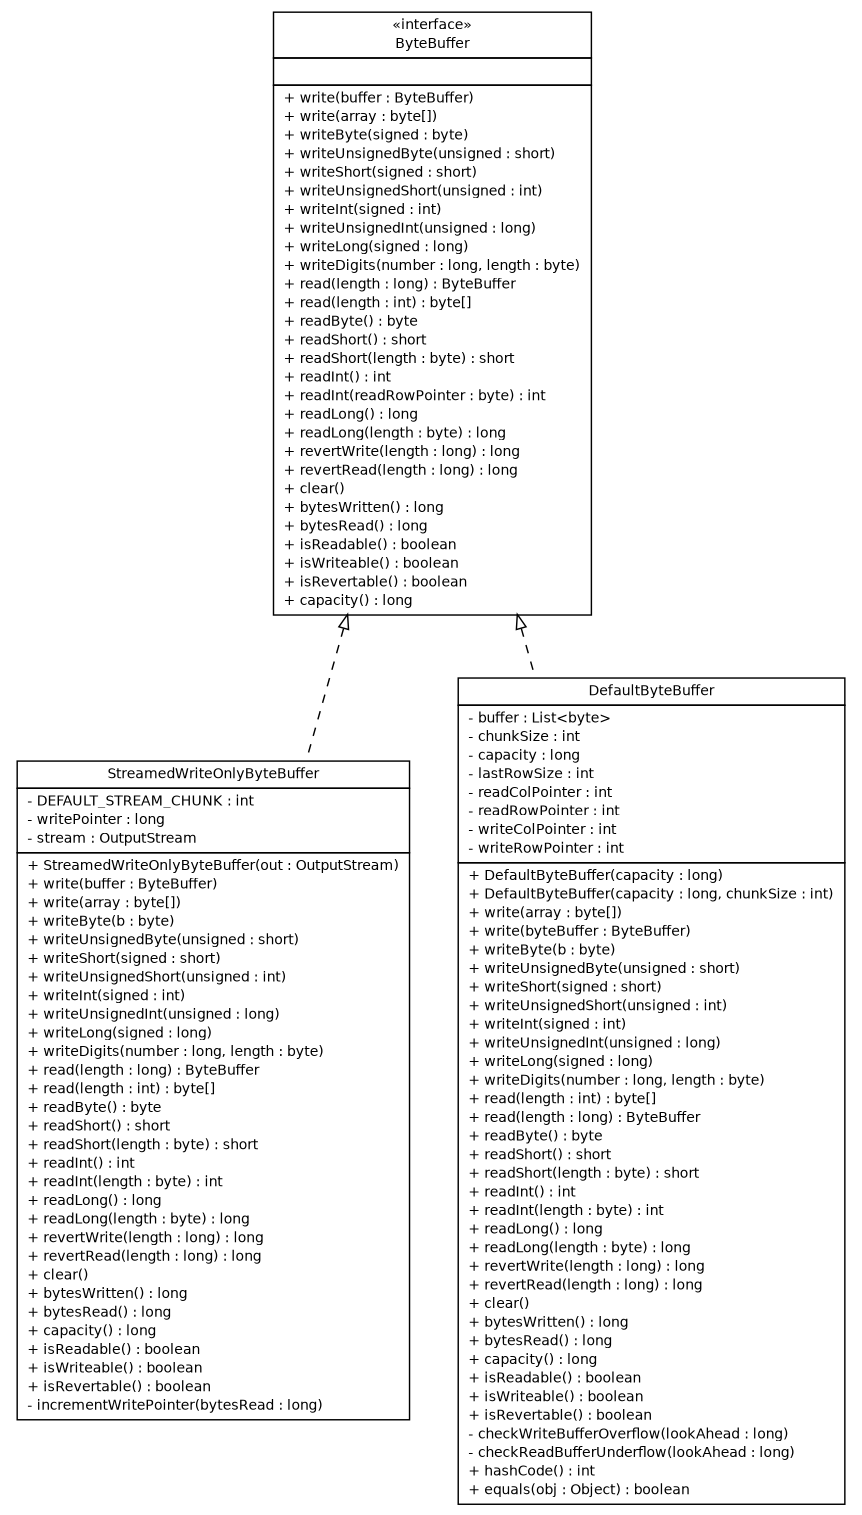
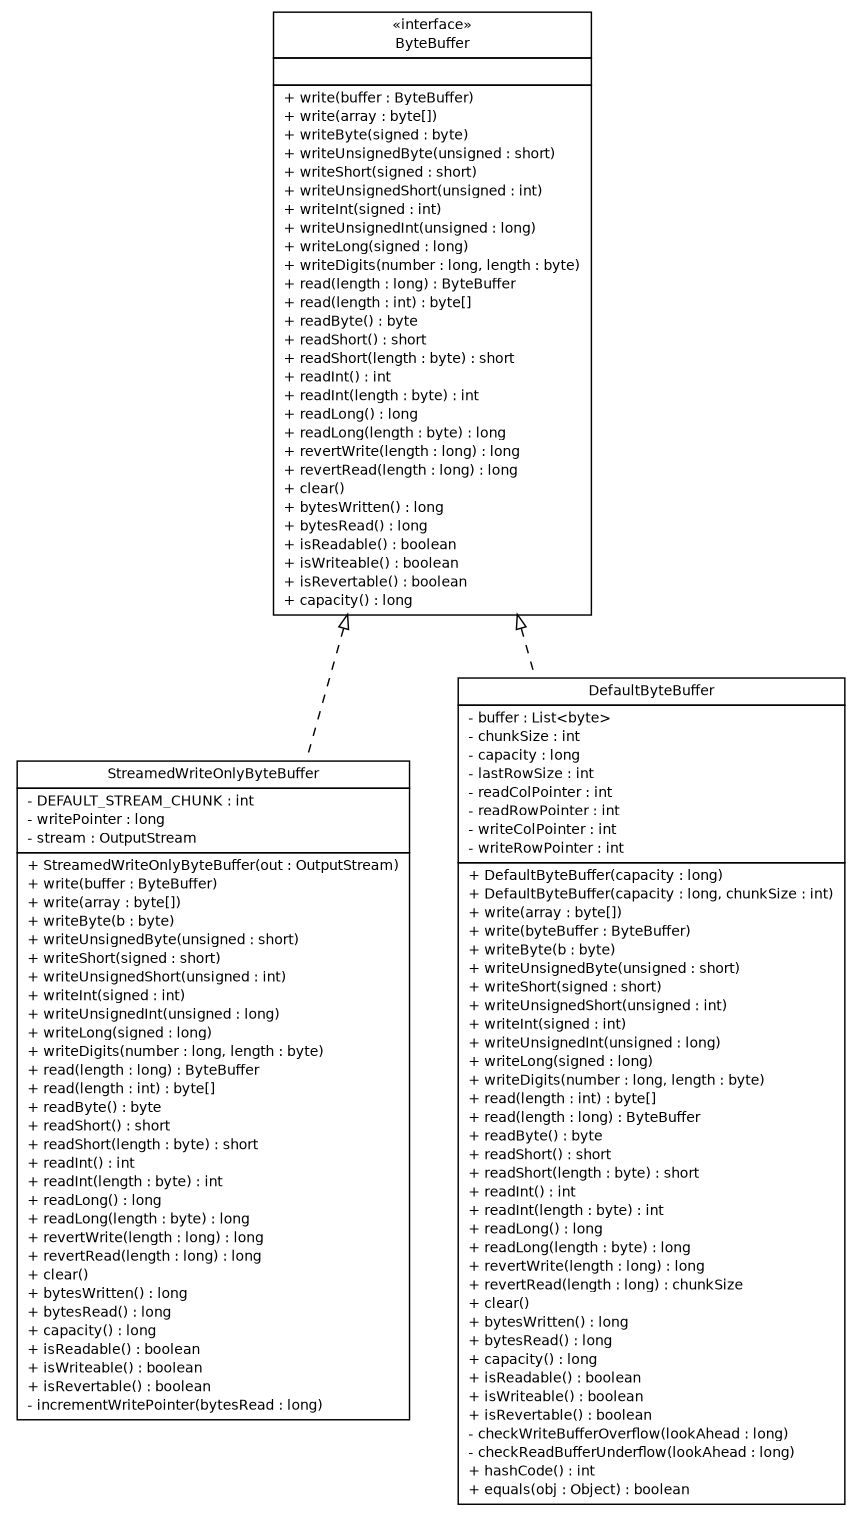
node "ByteBuffer": text "+ readInt(readRowPointer : byte) : int" -> "+ readInt(length : byte) : int"
node "DefaultByteBuffer": text "+ revertRead(length : long) : long" -> "+ revertRead(length : long) : chunkSize"
